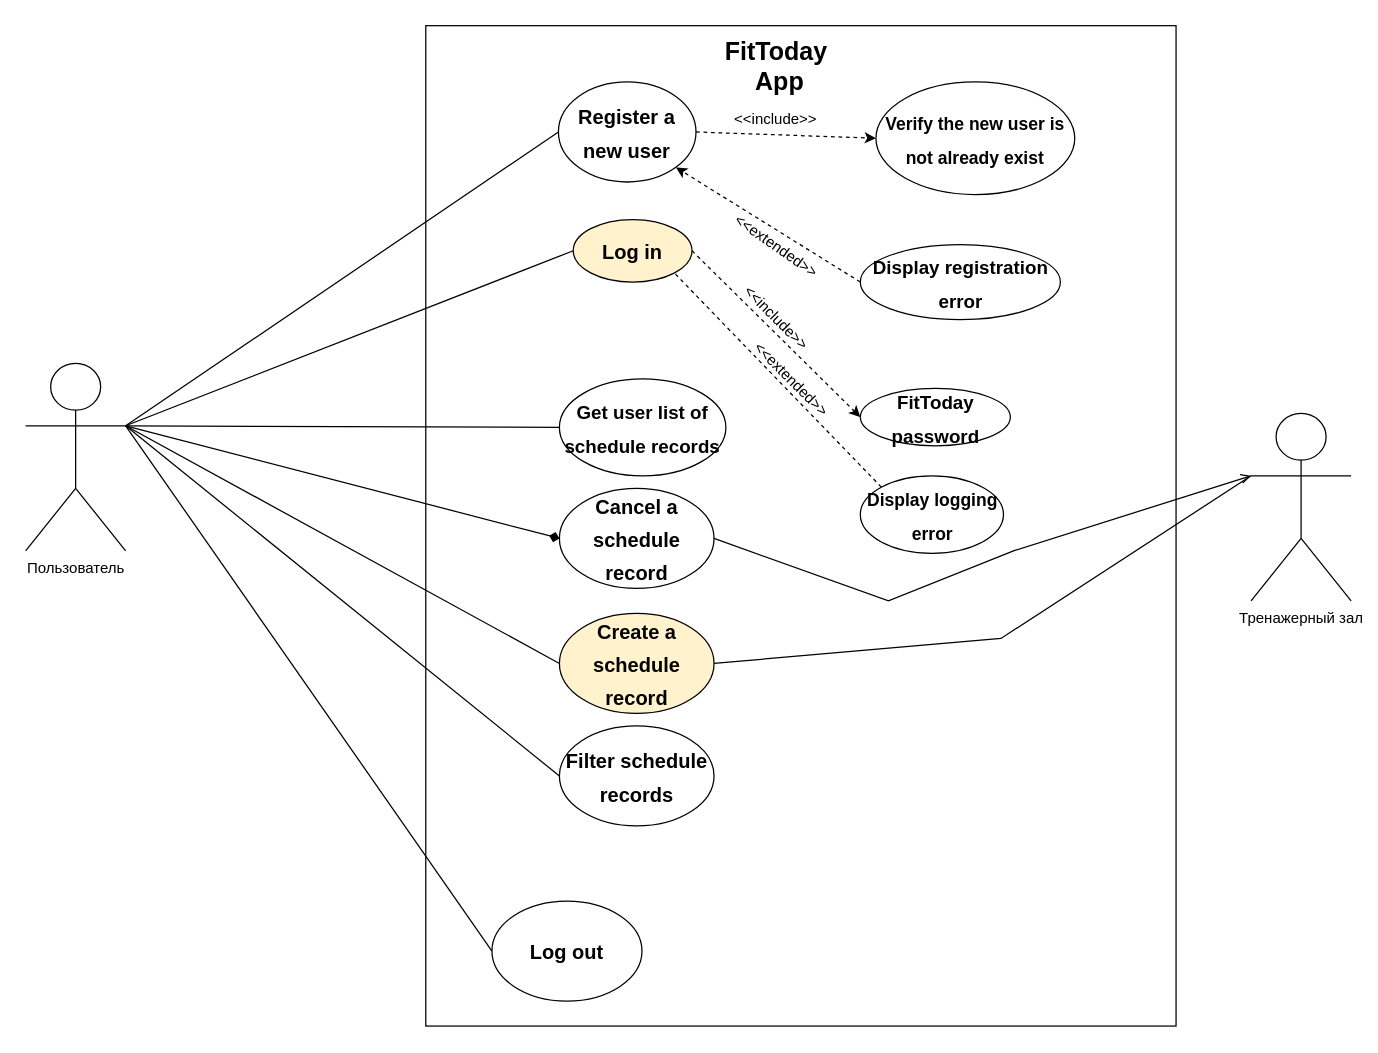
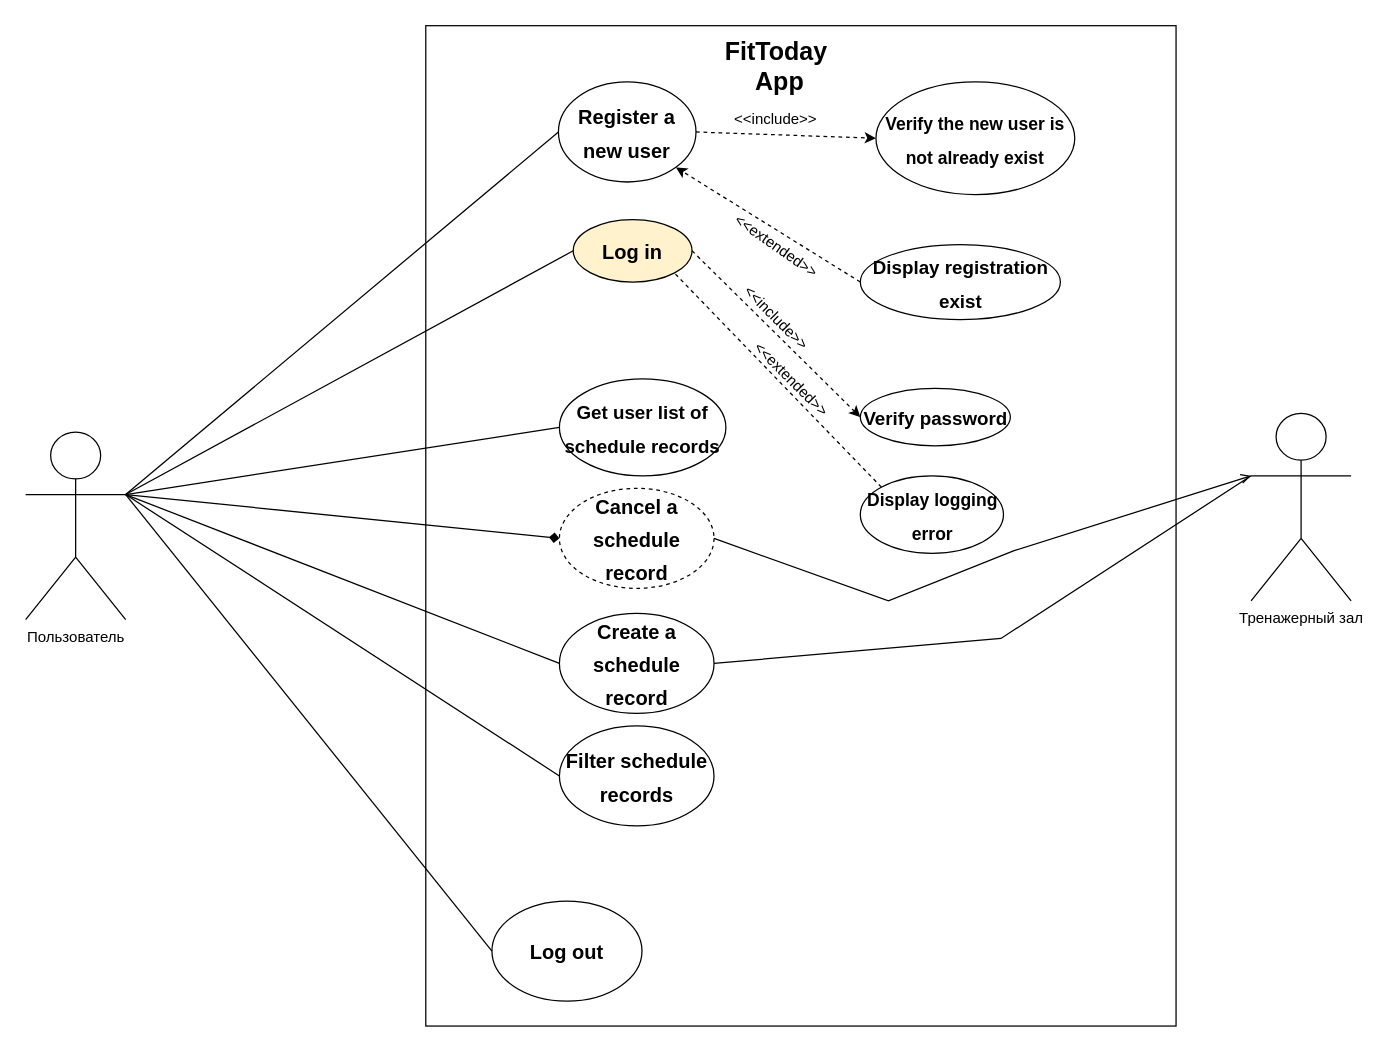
node "Display registration error": label "Display registration error" -> "Display registration exist"
node "FitToday password": label "FitToday password" -> "Verify password"
node "Пользователь": moved (76, 457) -> (76, 526)
node "Cancel a schedule record": style solid -> dashed
node "Create a schedule record": fillcolor #fff2cc -> #ffffff
